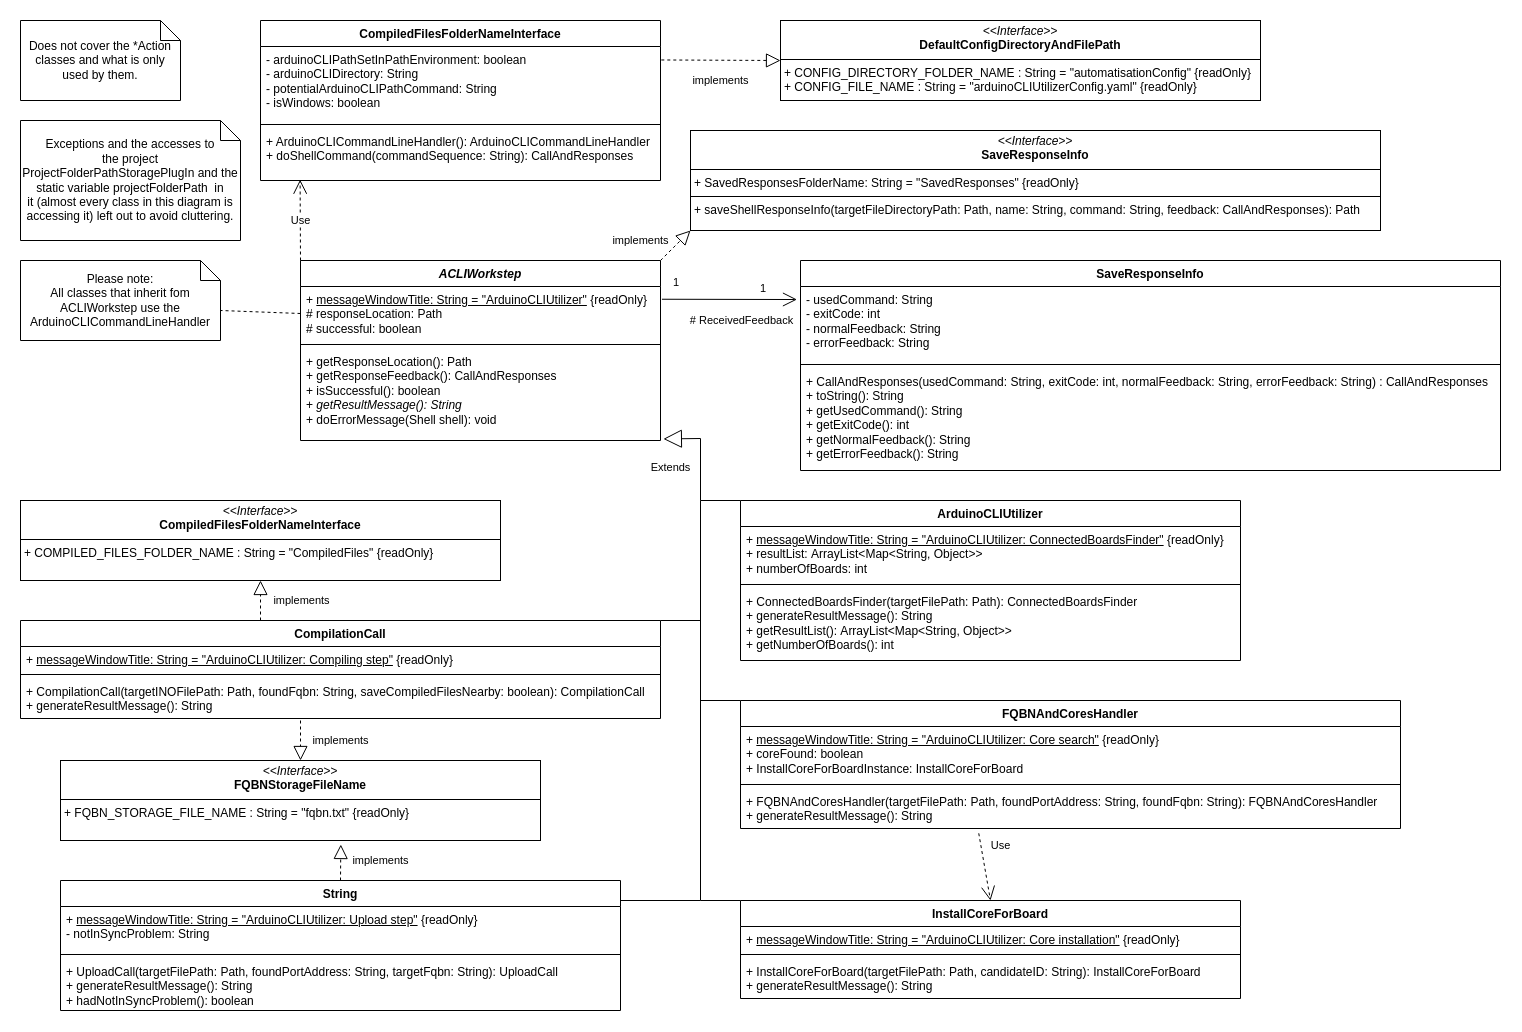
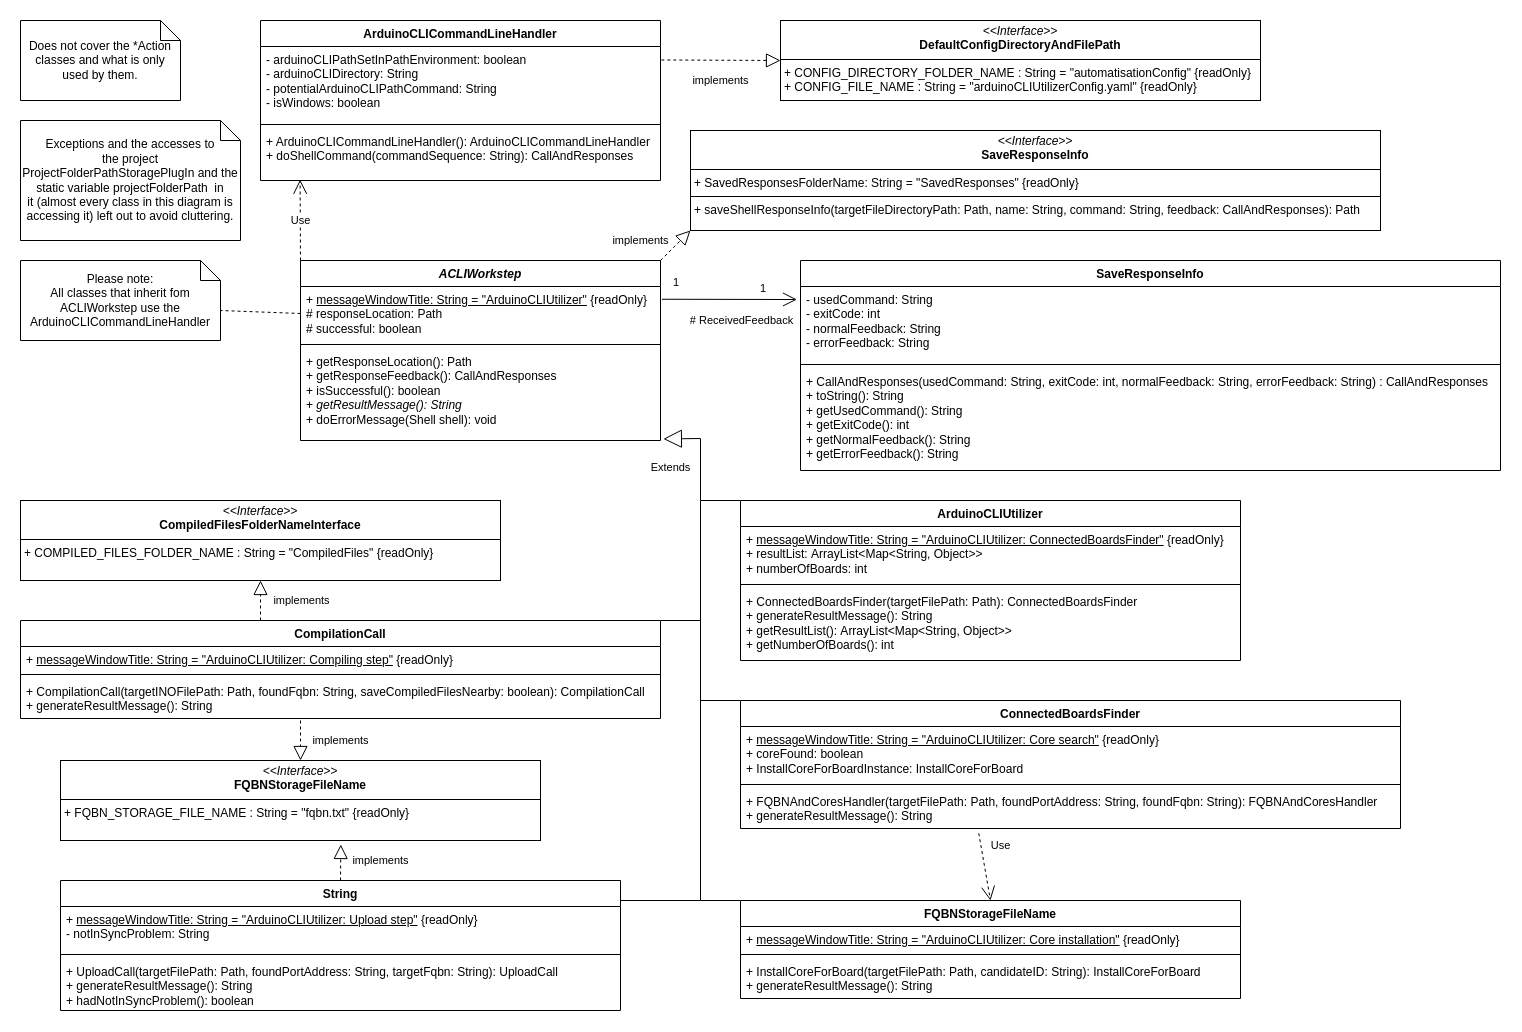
node "CompiledFilesFolderNameInterface": label "CompiledFilesFolderNameInterface" -> "ArduinoCLICommandLineHandler"
node "FQBNAndCoresHandler": label "FQBNAndCoresHandler" -> "ConnectedBoardsFinder"
node "InstallCoreForBoard": label "InstallCoreForBoard" -> "FQBNStorageFileName"
